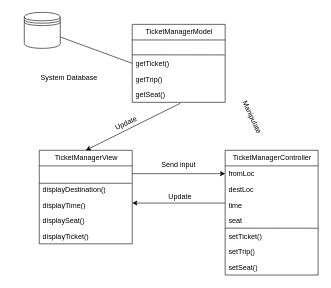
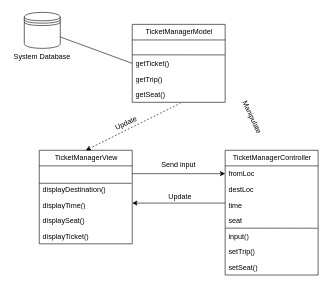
node "System Database": moved (69, 78) -> (42, 57)
edge "getSeat()" -> "TicketManagerView": style solid -> dashed
node "setTicket()": label "setTicket()" -> "input()"
